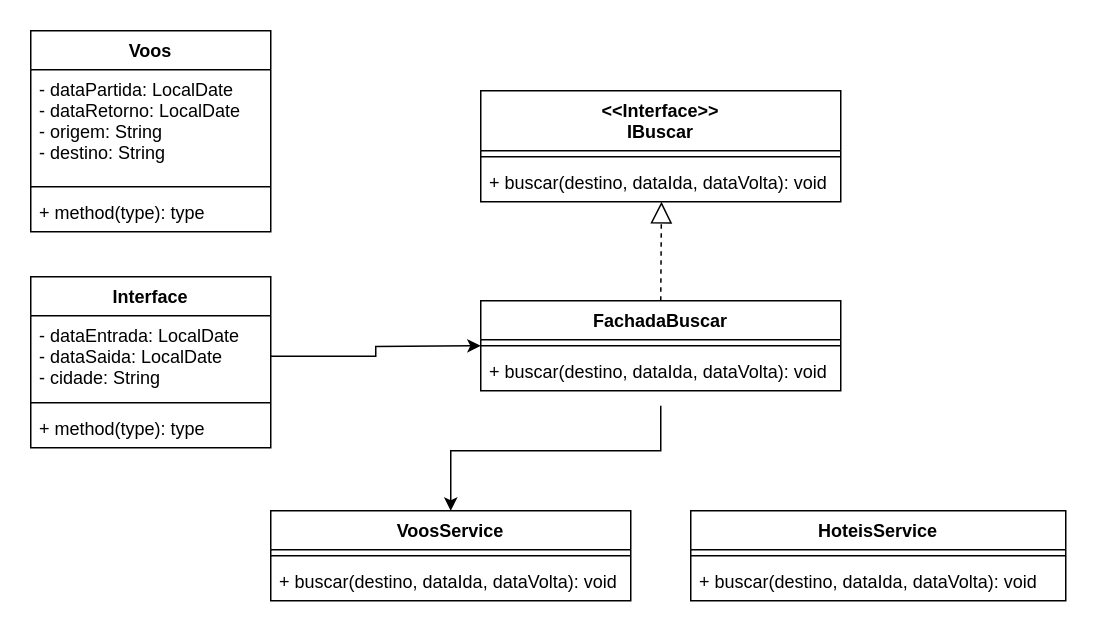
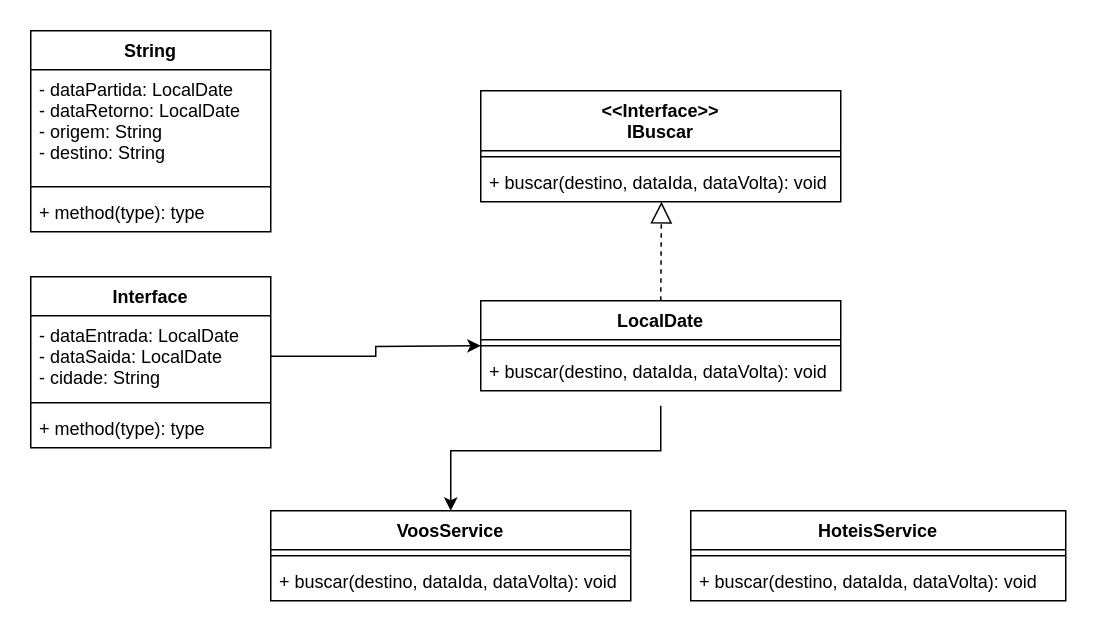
node "Voos": label "Voos" -> "String"
node "FachadaBuscar": label "FachadaBuscar" -> "LocalDate"
